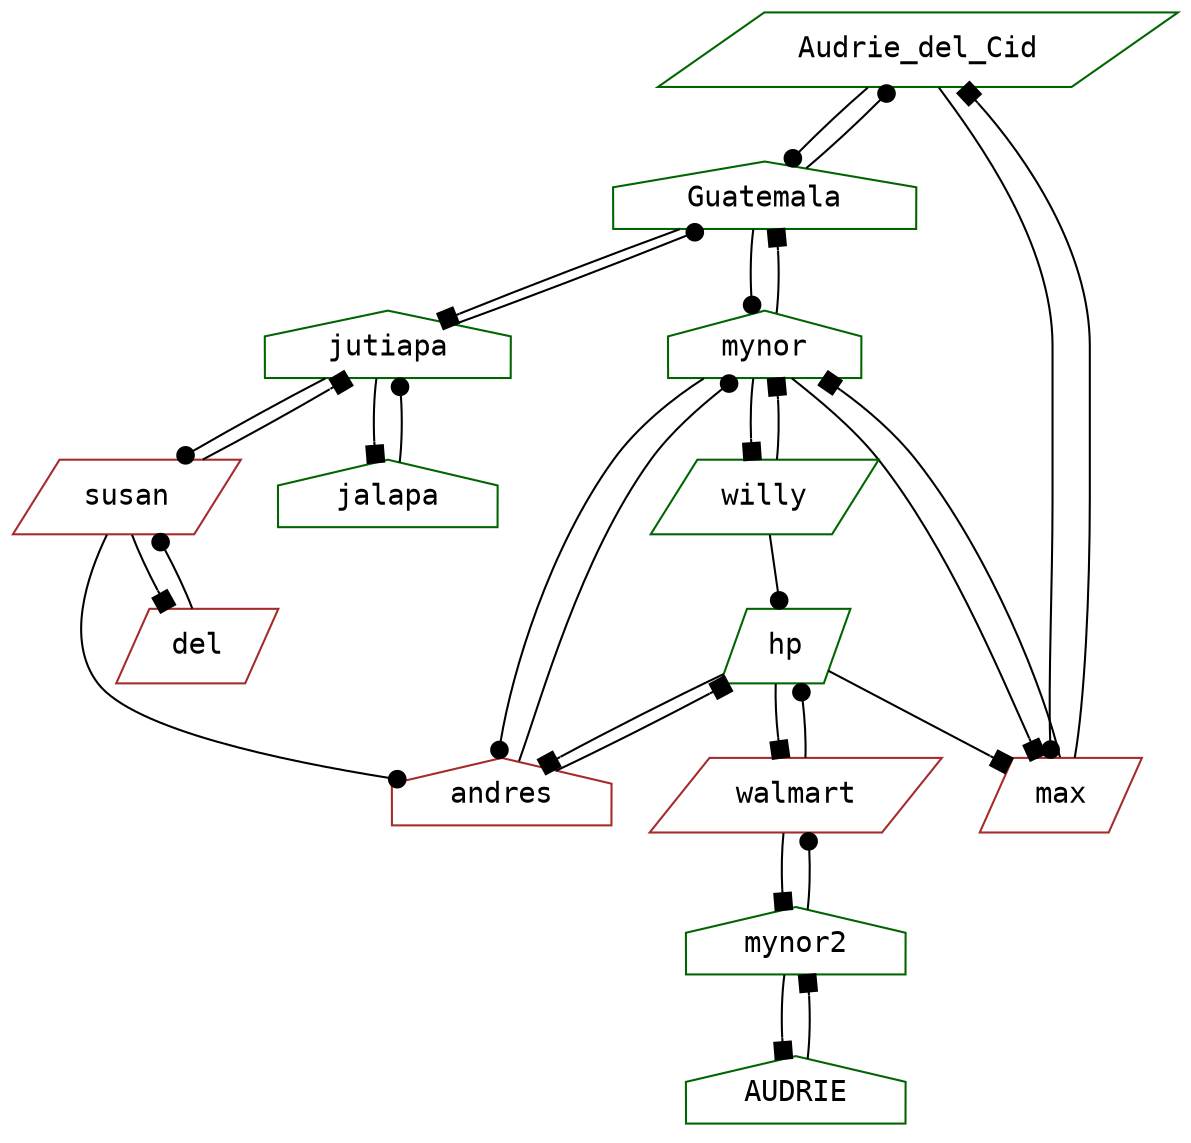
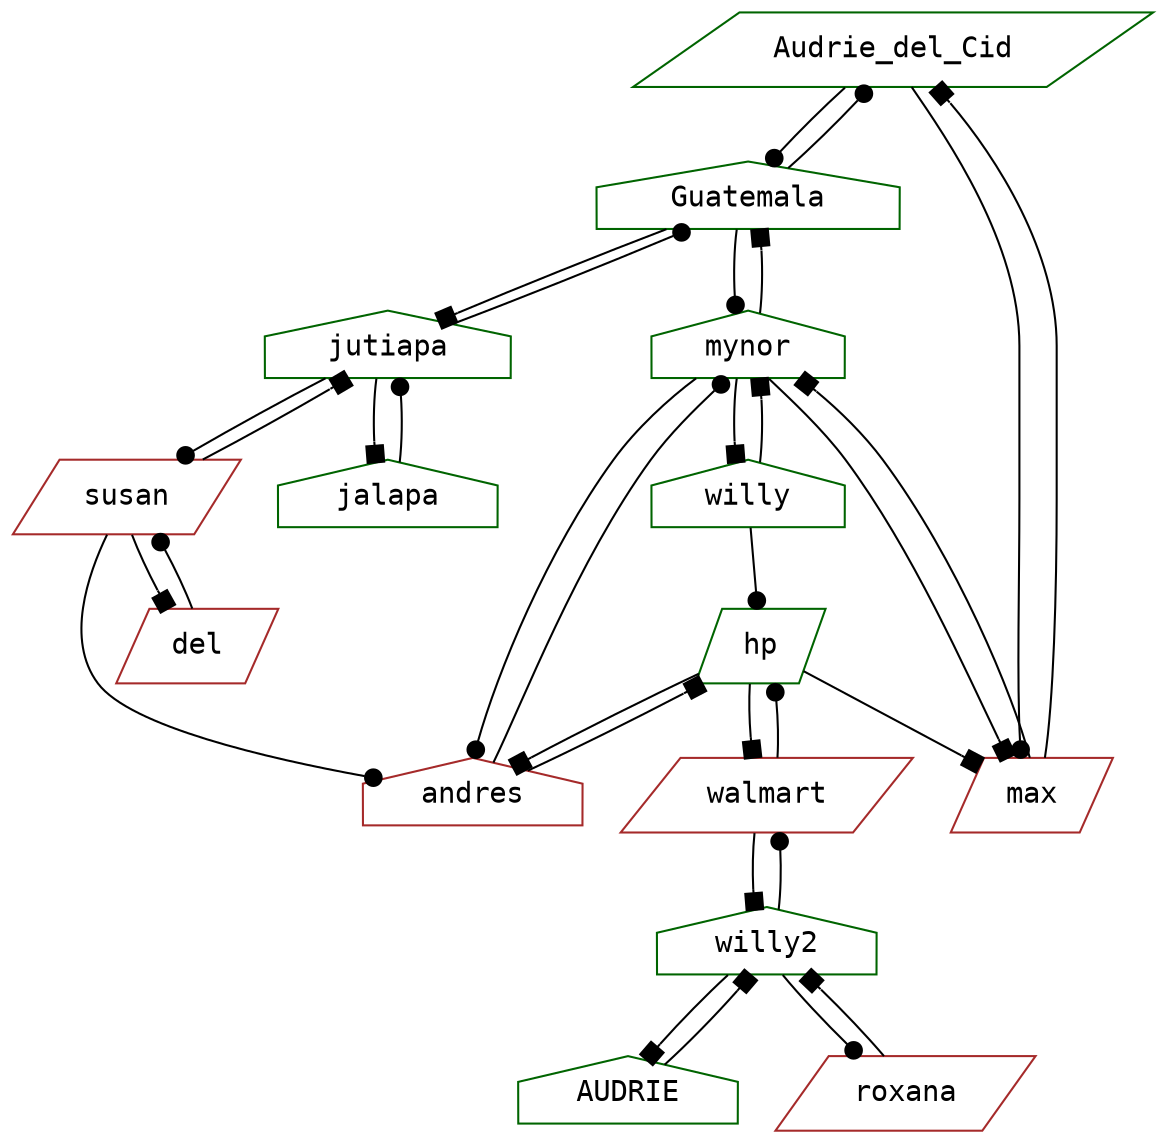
node "willy": shape parallelogram -> house
node "mynor2": label "mynor2" -> "willy2"
node "roxana": added
